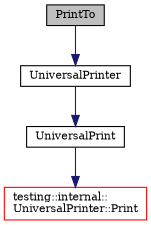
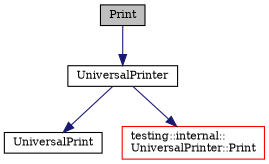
node "PrintTo": label "PrintTo" -> "Print"
edge "UniversalPrint" -> "testing::internal:: UniversalPrinter::Print": now "UniversalPrinter" -> "testing::internal:: UniversalPrinter::Print"
